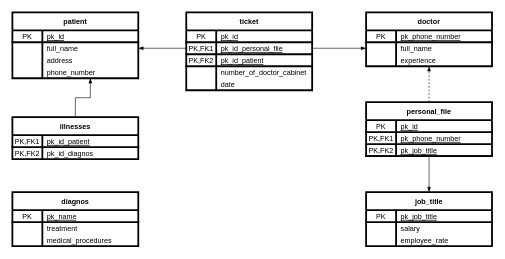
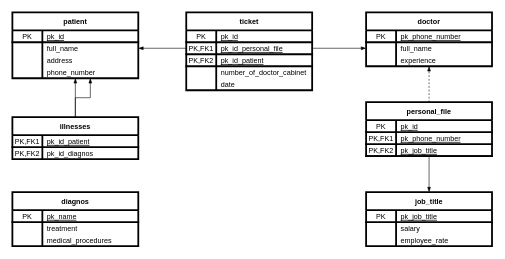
edge "illnesses" -> "patient": added
